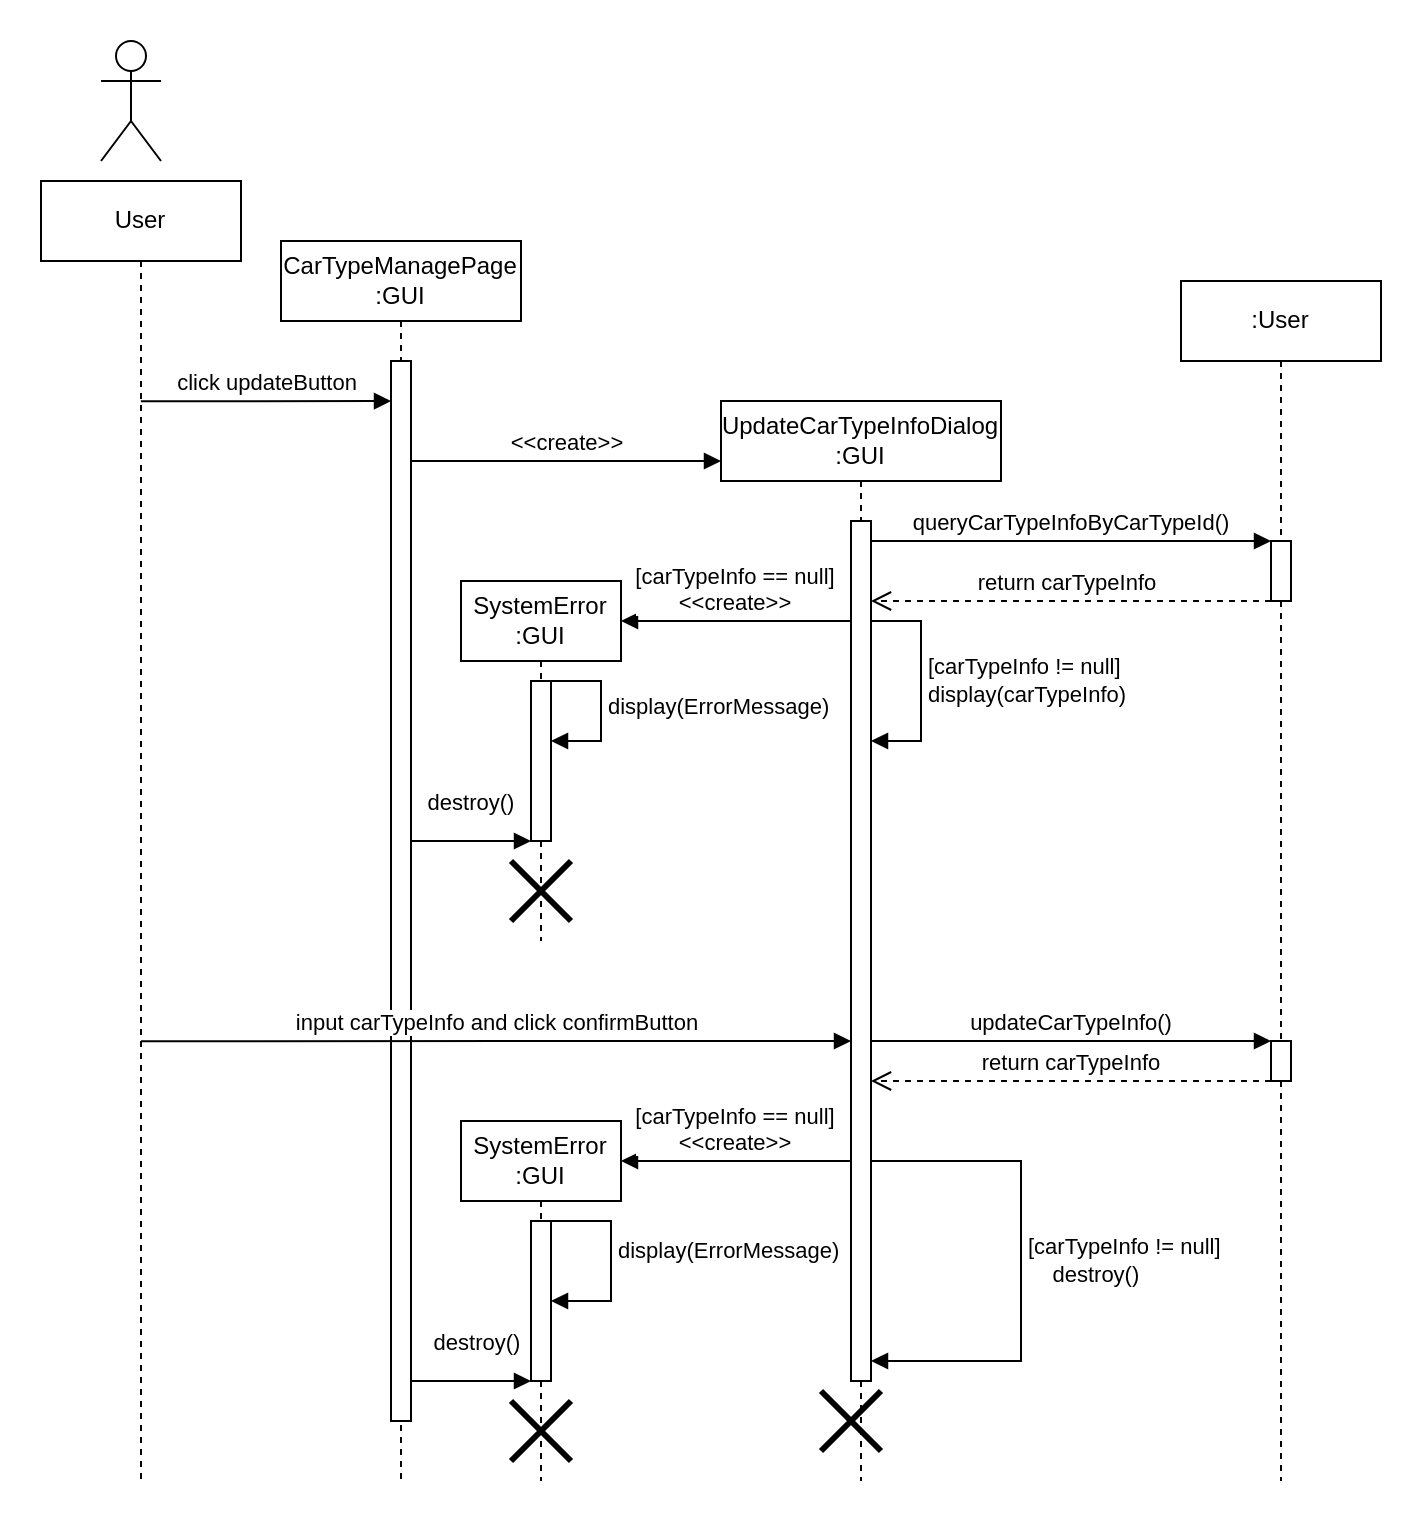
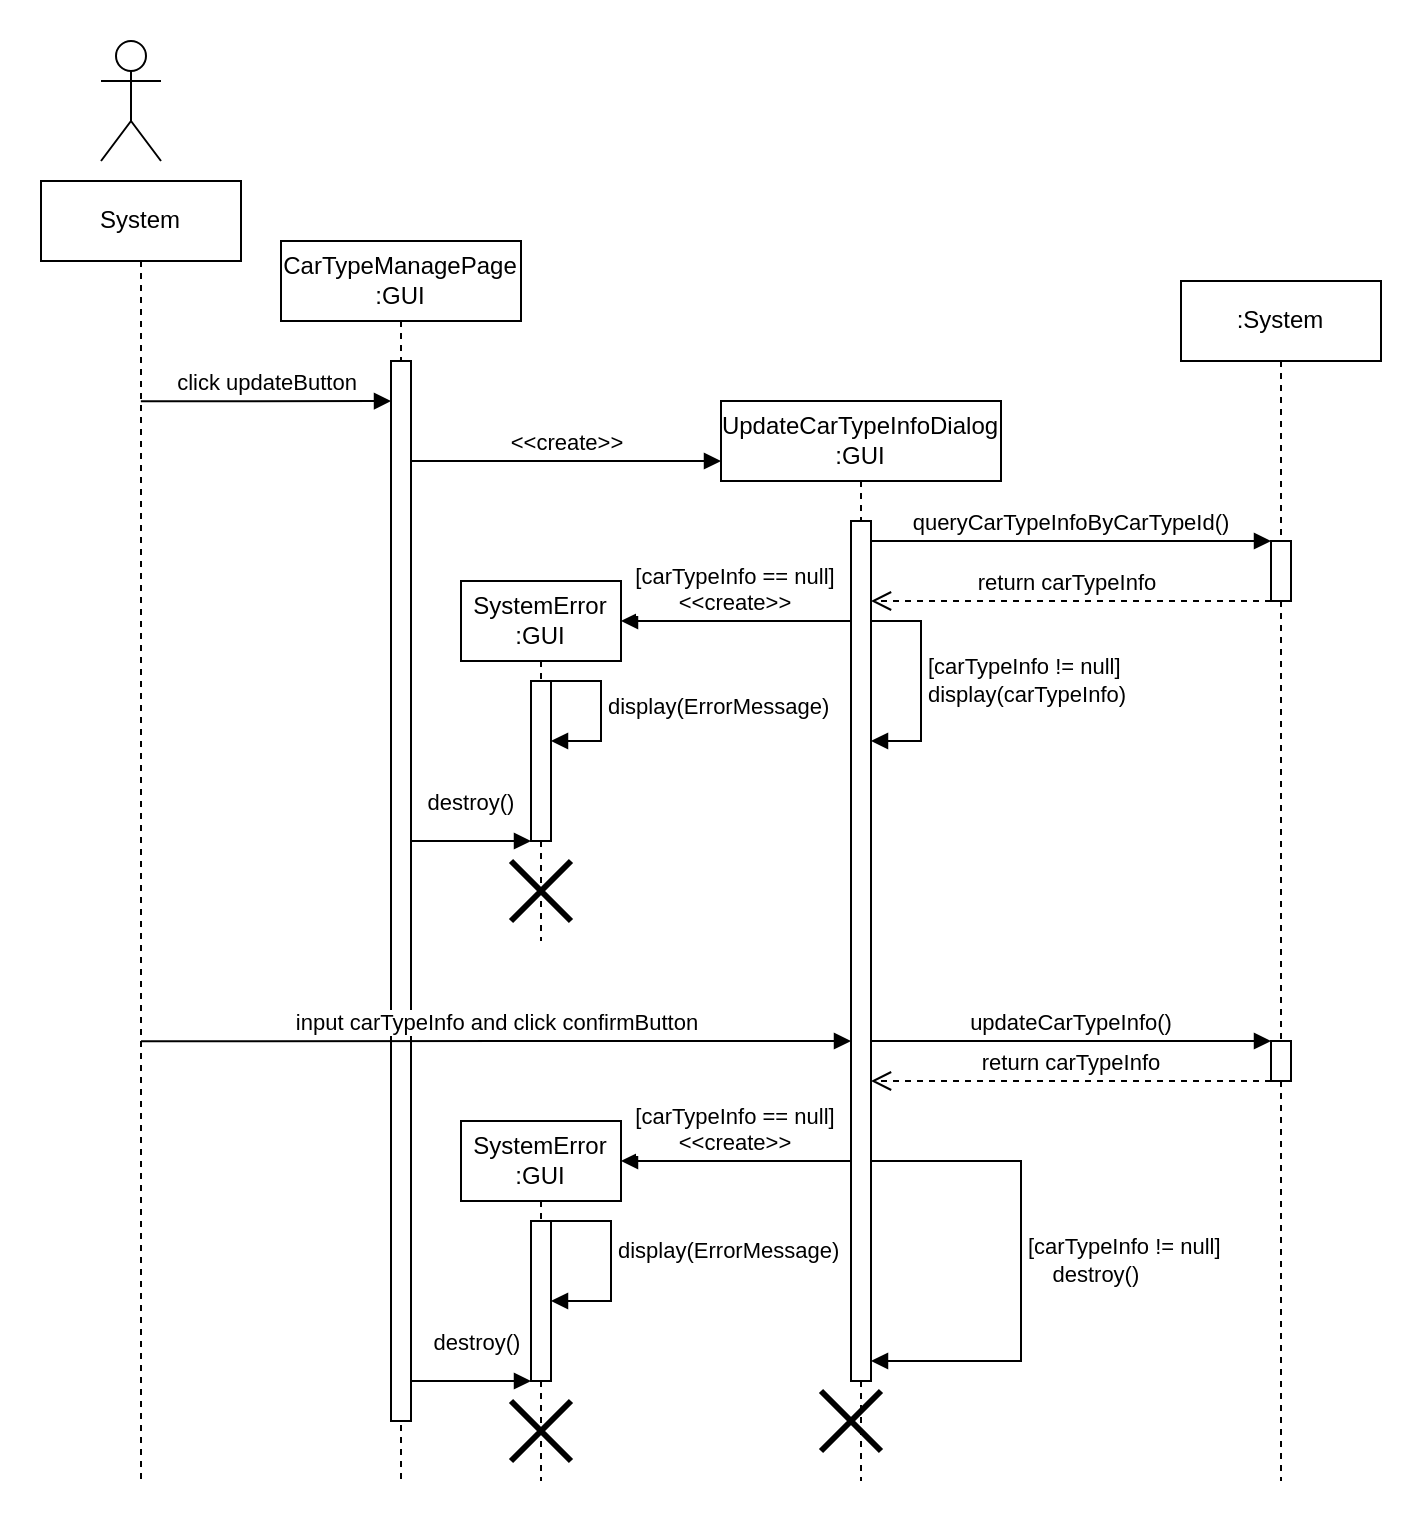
node "User": label "User" -> "System"
node ":User": label ":User" -> ":System"
